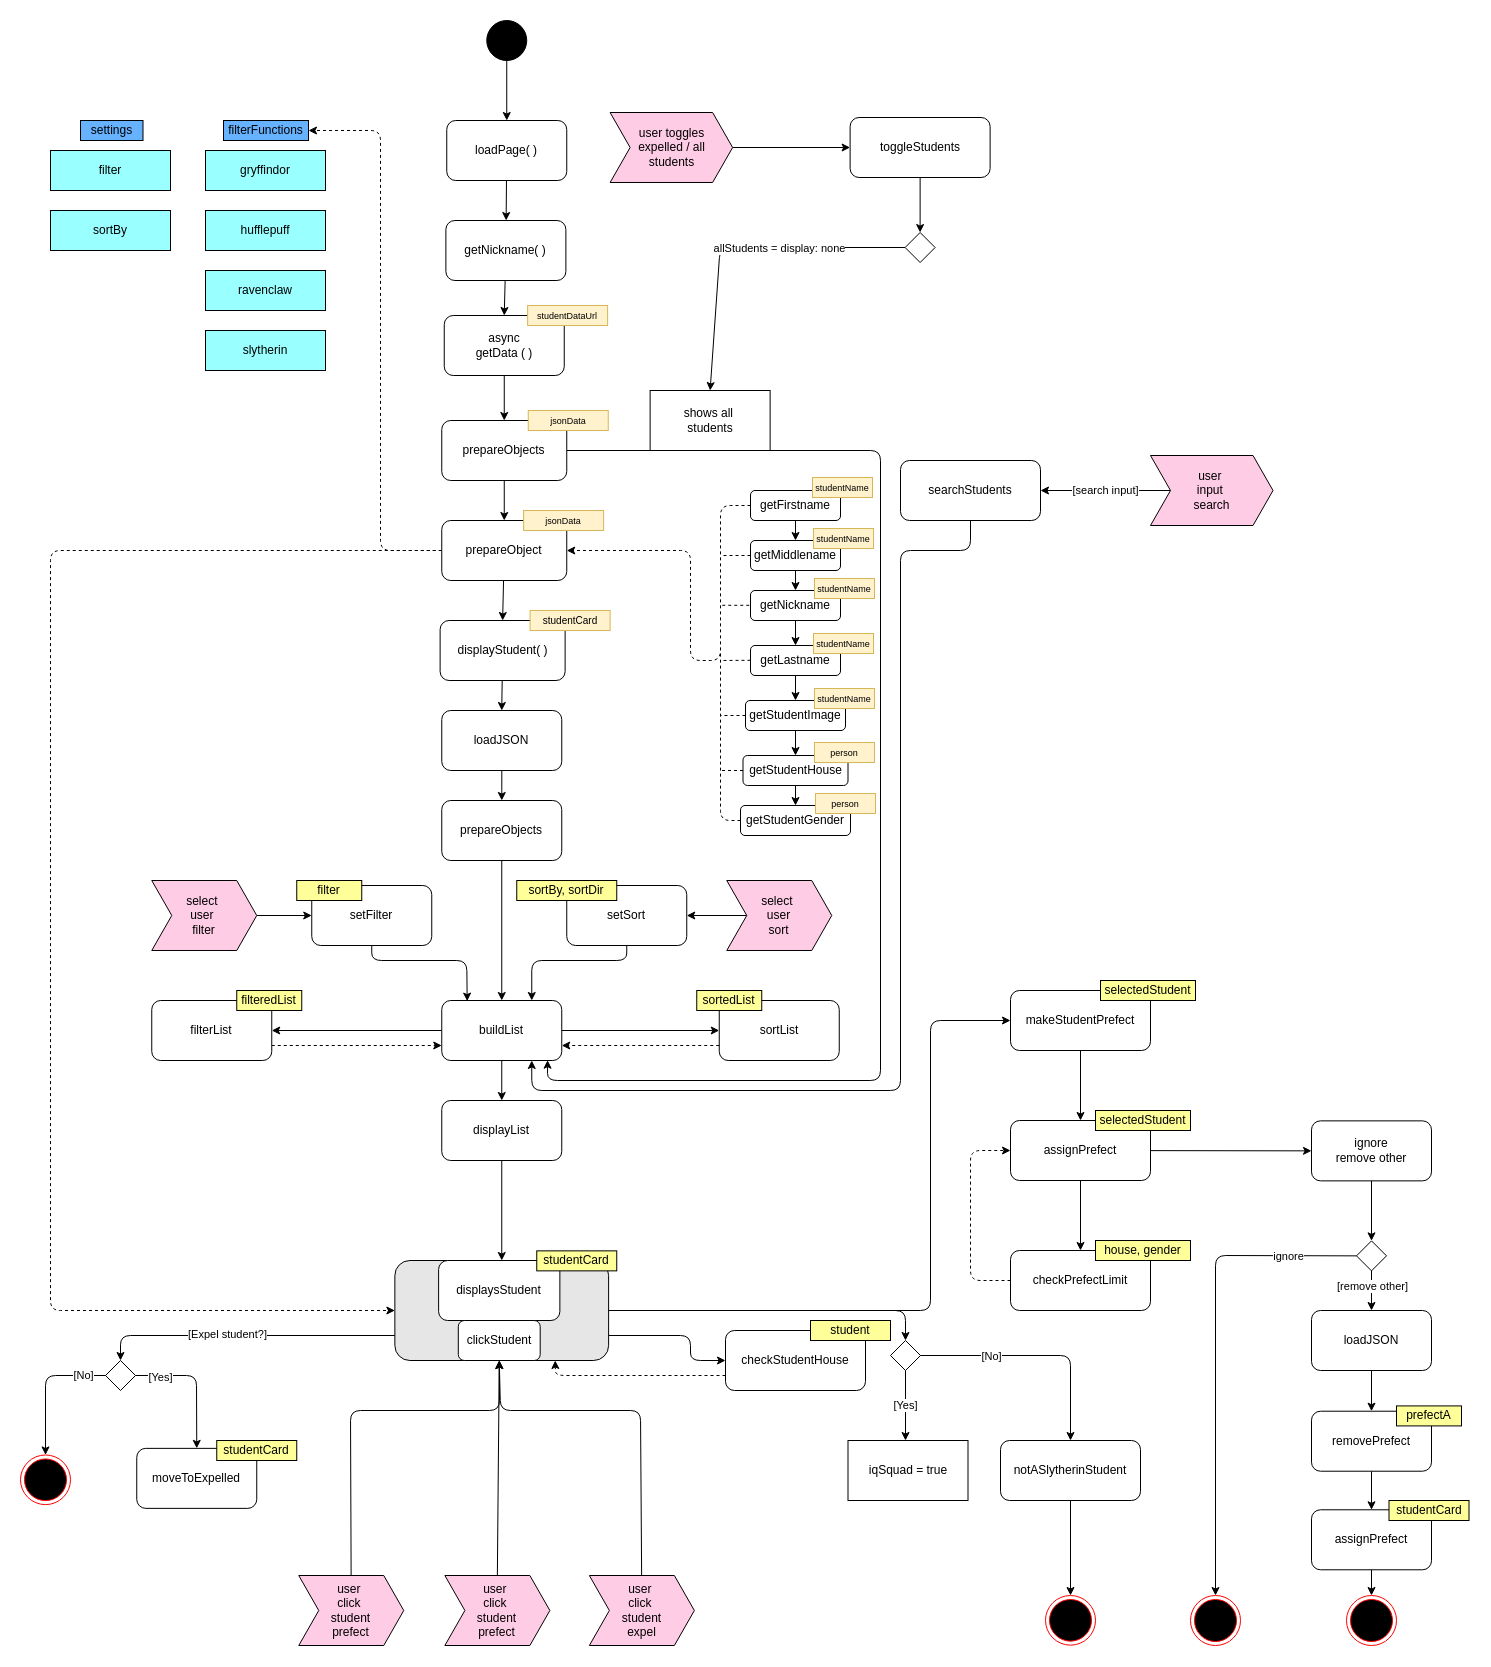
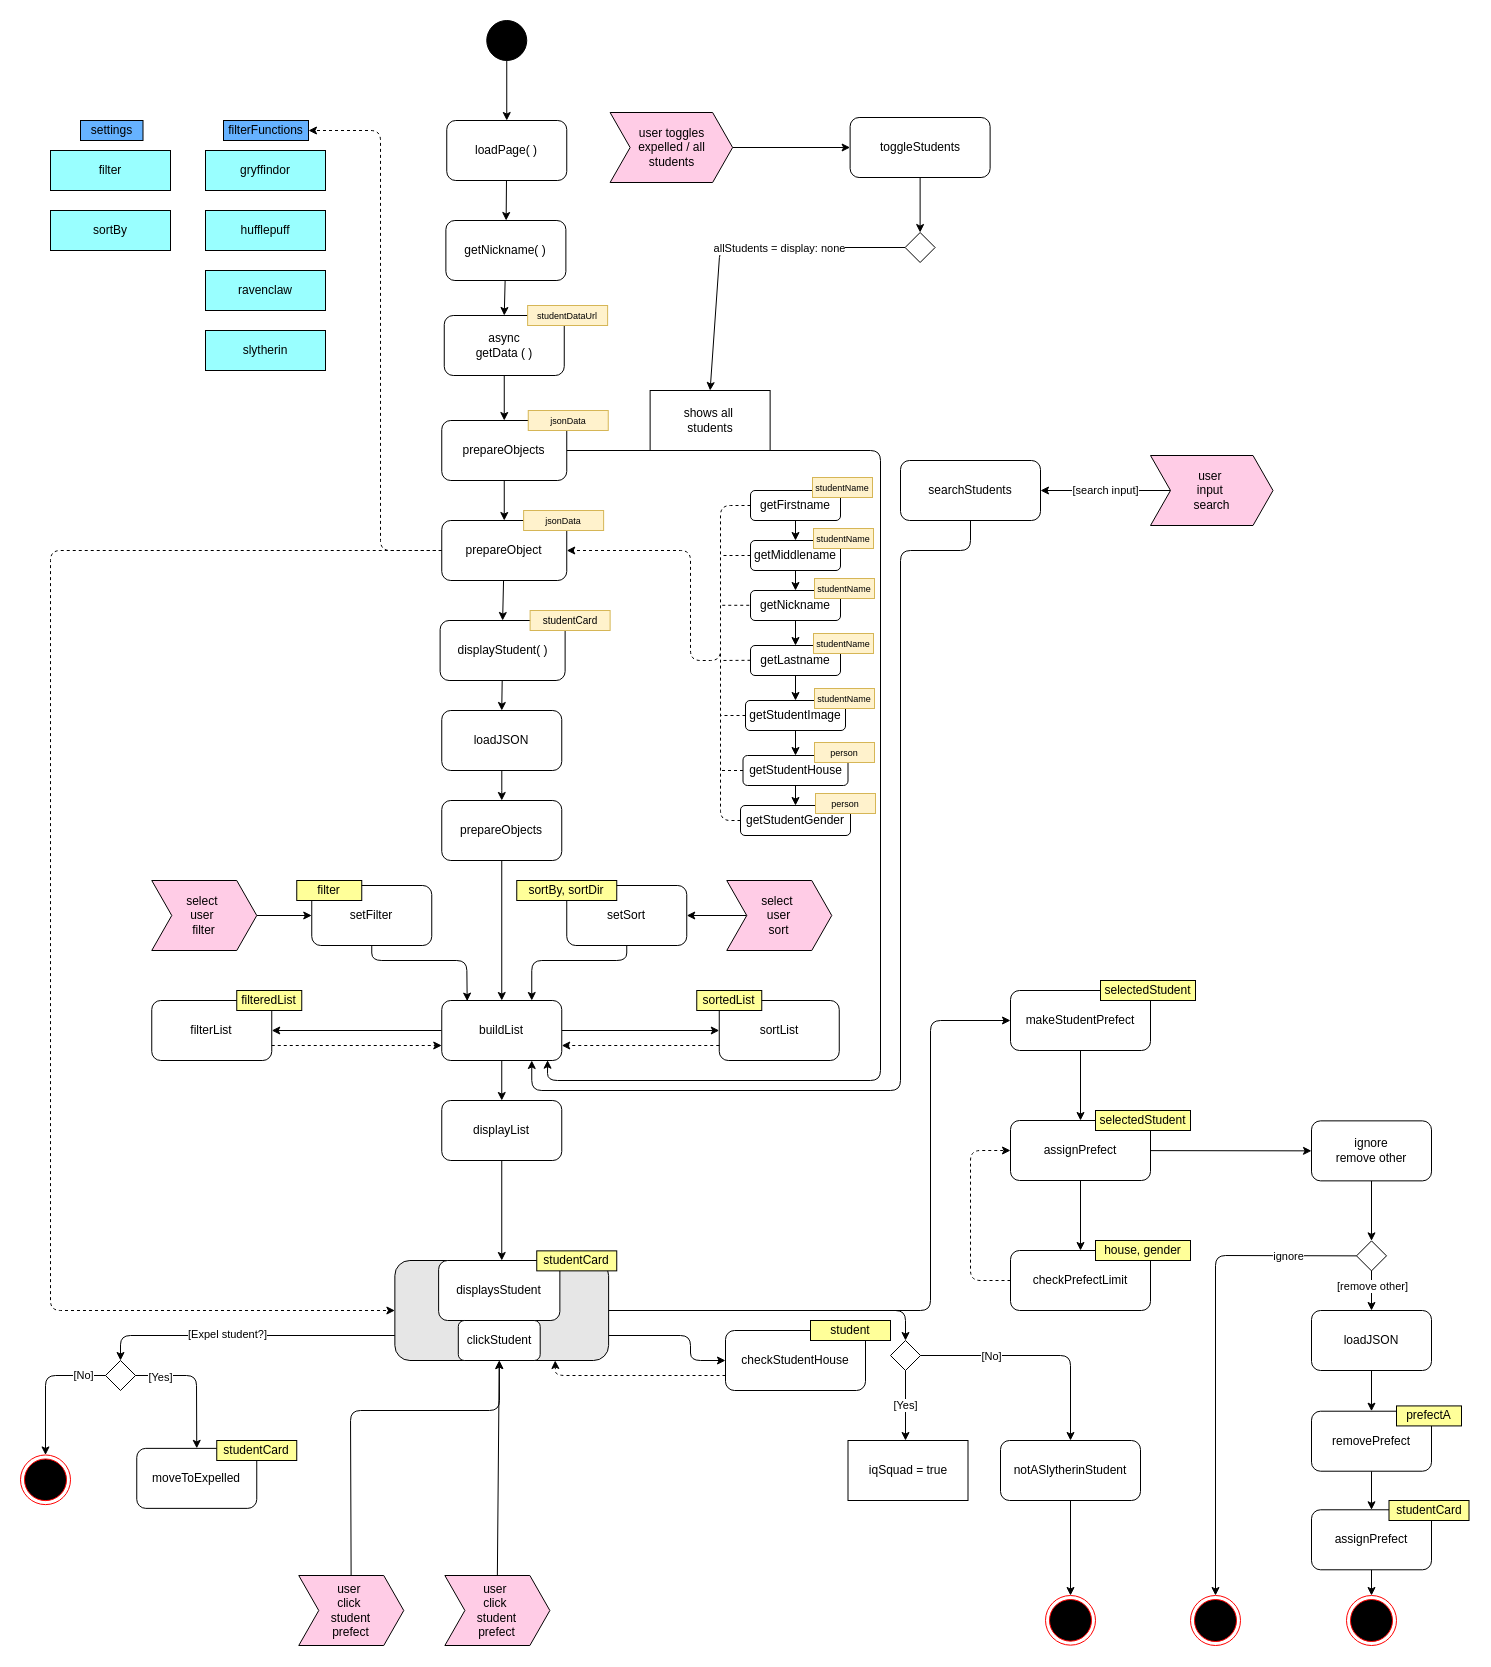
edge "user click student expel" -> "clickStudent": removed
node "user click student expel": removed
